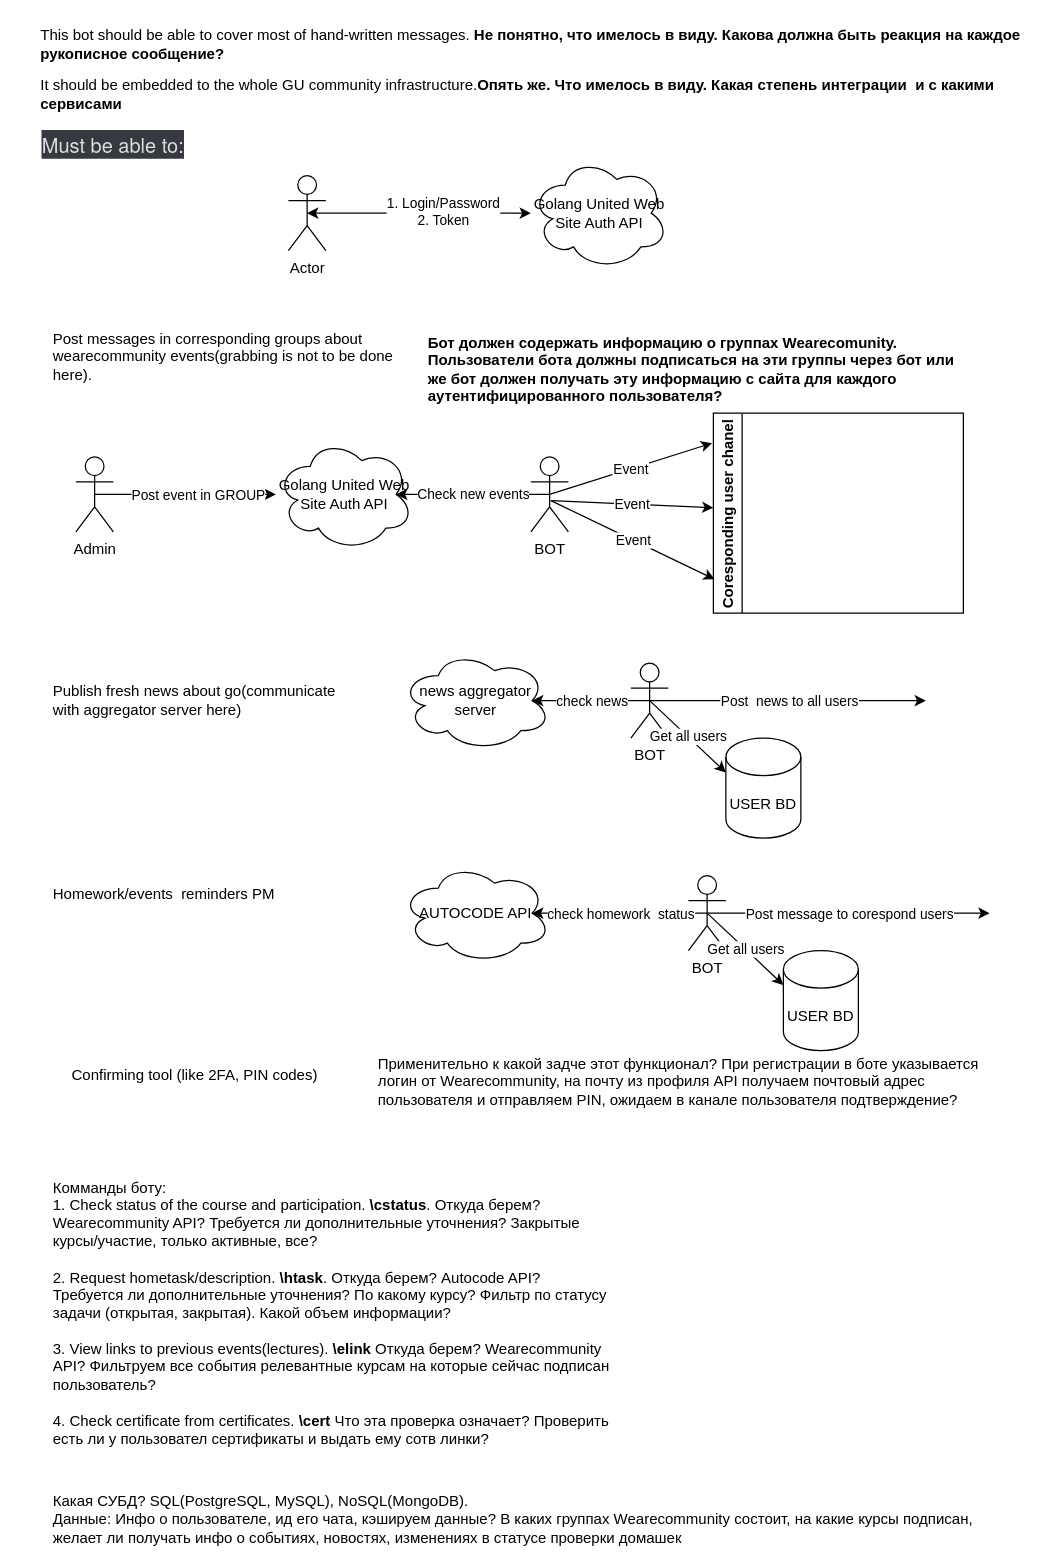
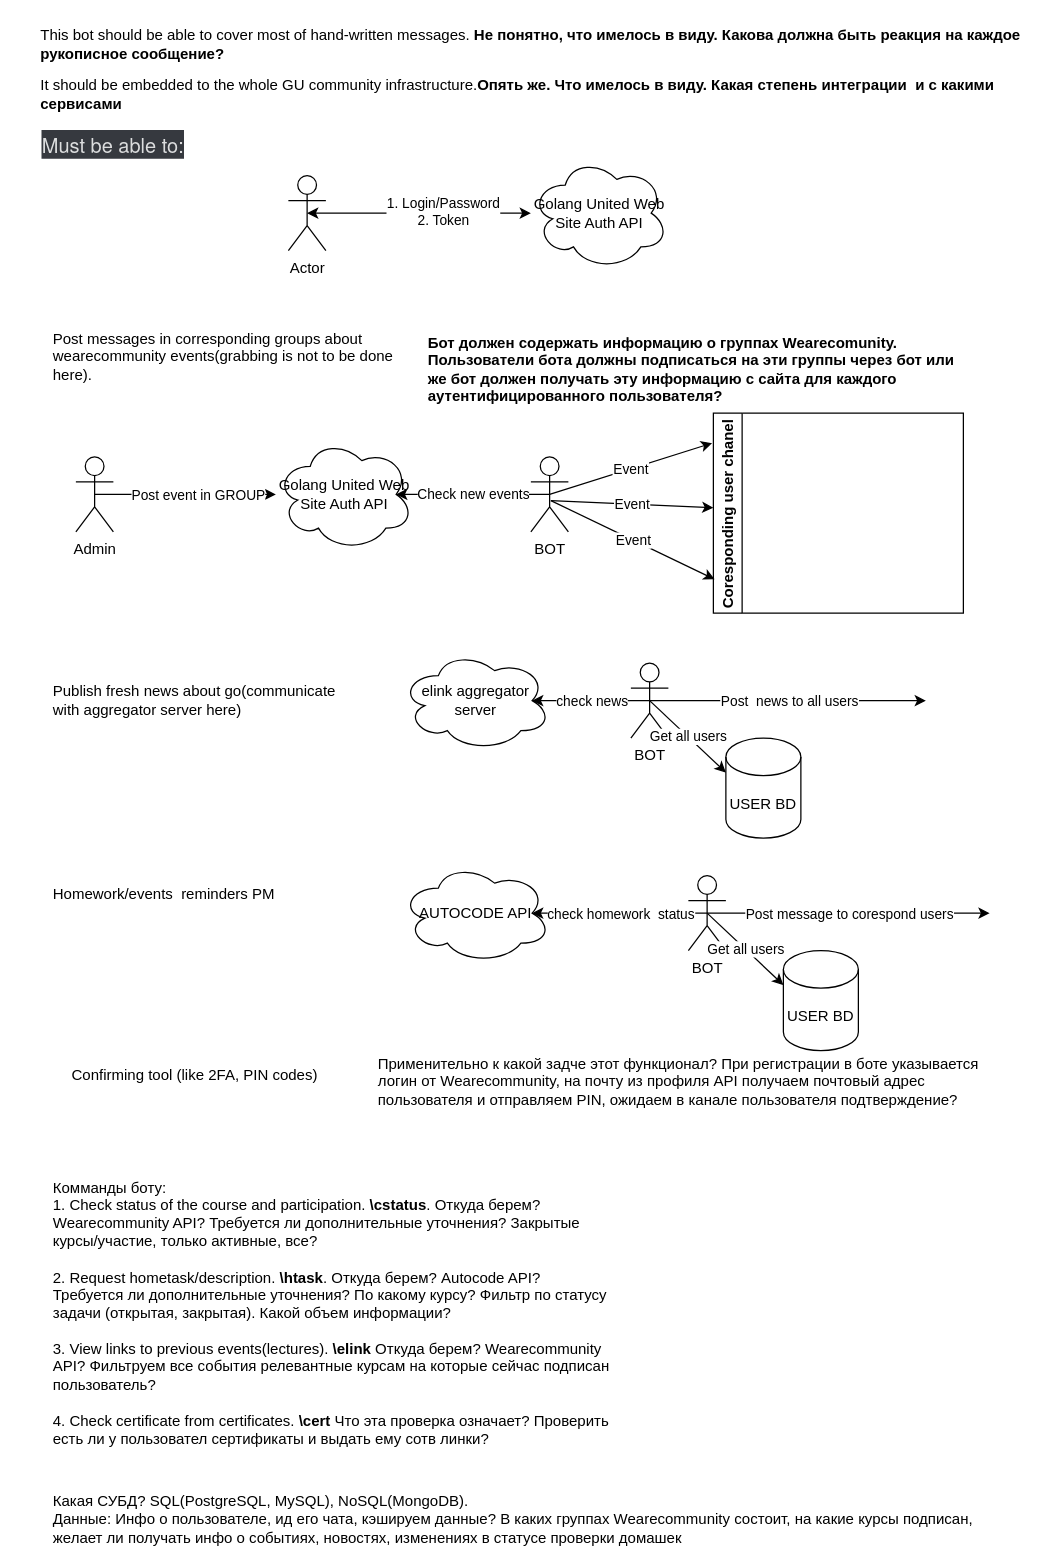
node "news aggregator server": label "news aggregator server" -> "elink aggregator server"
